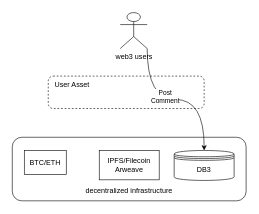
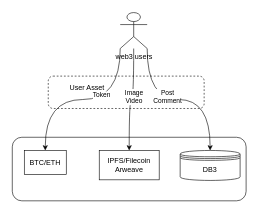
edge "web3 users" -> "IPFS/Filecoin Arweave": added, label "Image Video"
node "User Asset": moved (72, 85) -> (87, 88)
edge "web3 users" -> "BTC/ETH": added, label "Token"
node "DB3": moved (204, 165) -> (210, 165)
node "decentralized infrastructure": removed
